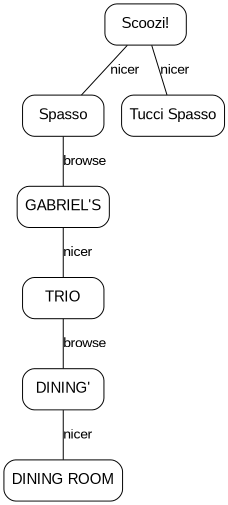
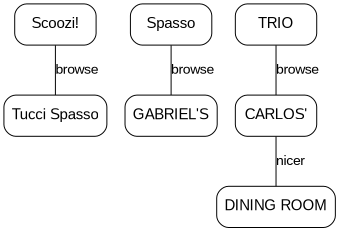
edge "Scoozi!" -- "Spasso": removed, label "nicer"
edge "Scoozi!" -- "Tucci Spasso": label "nicer" -> "browse"
edge "GABRIEL'S" -- "TRIO": removed, label "nicer"
node "DINING'": label "DINING'" -> "CARLOS'"
